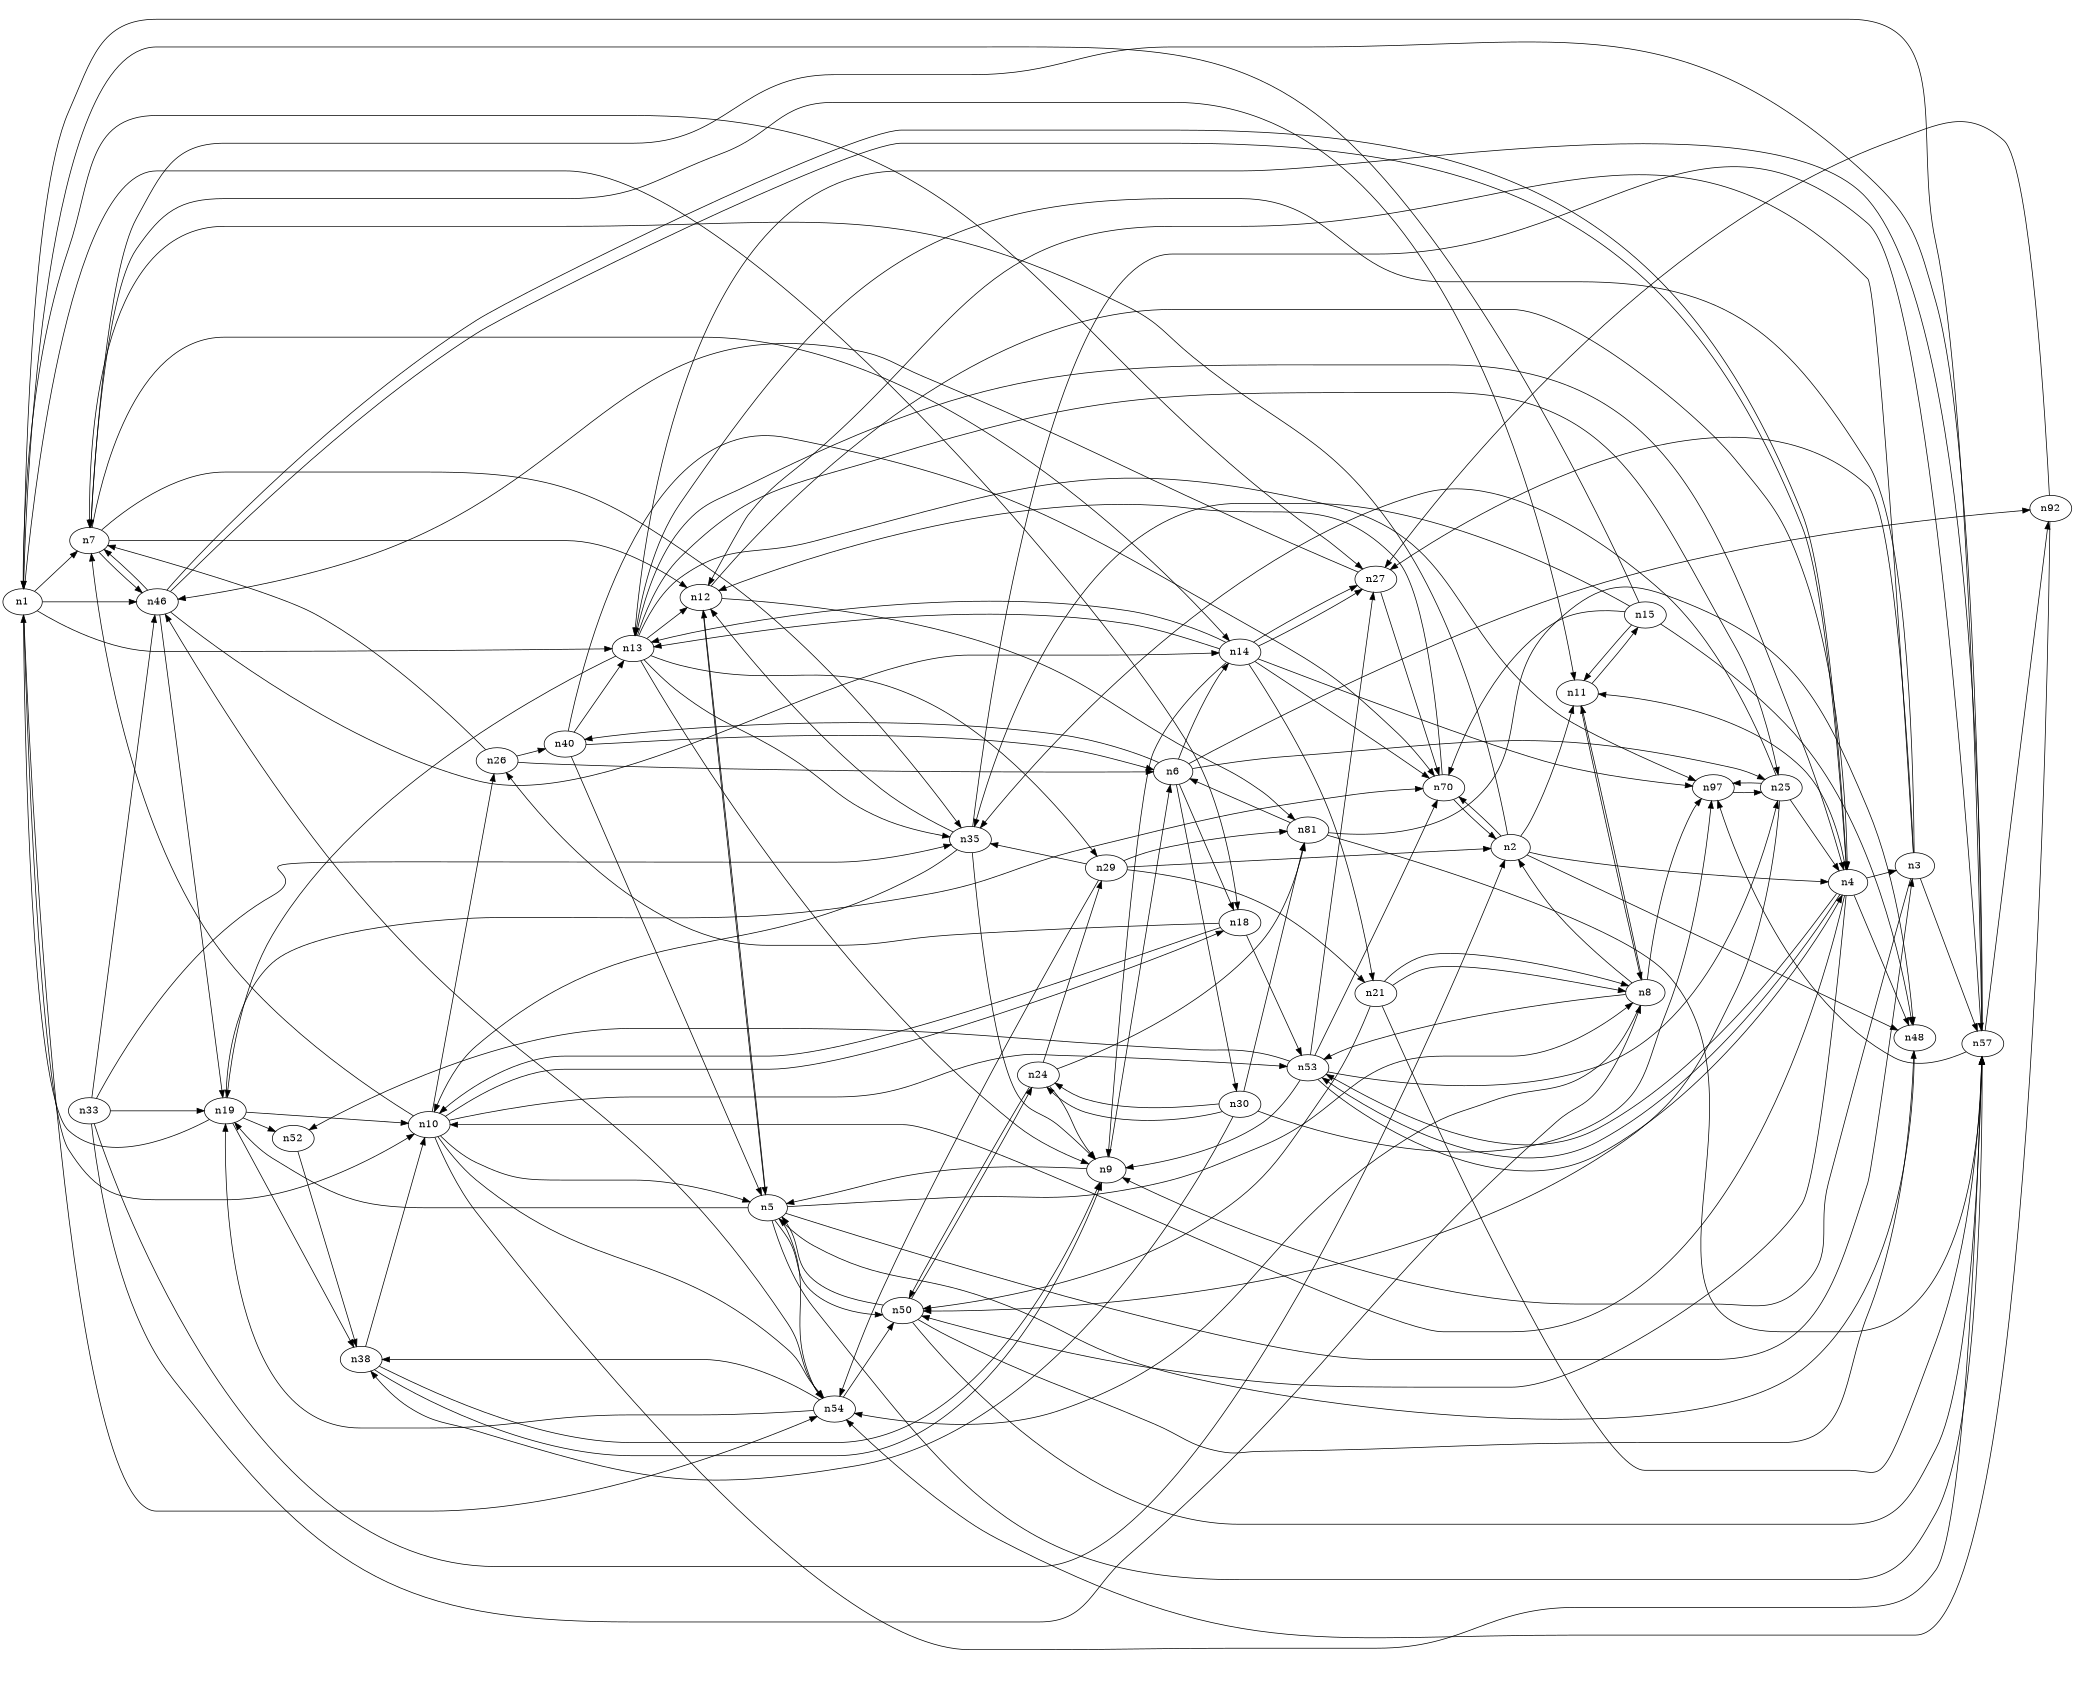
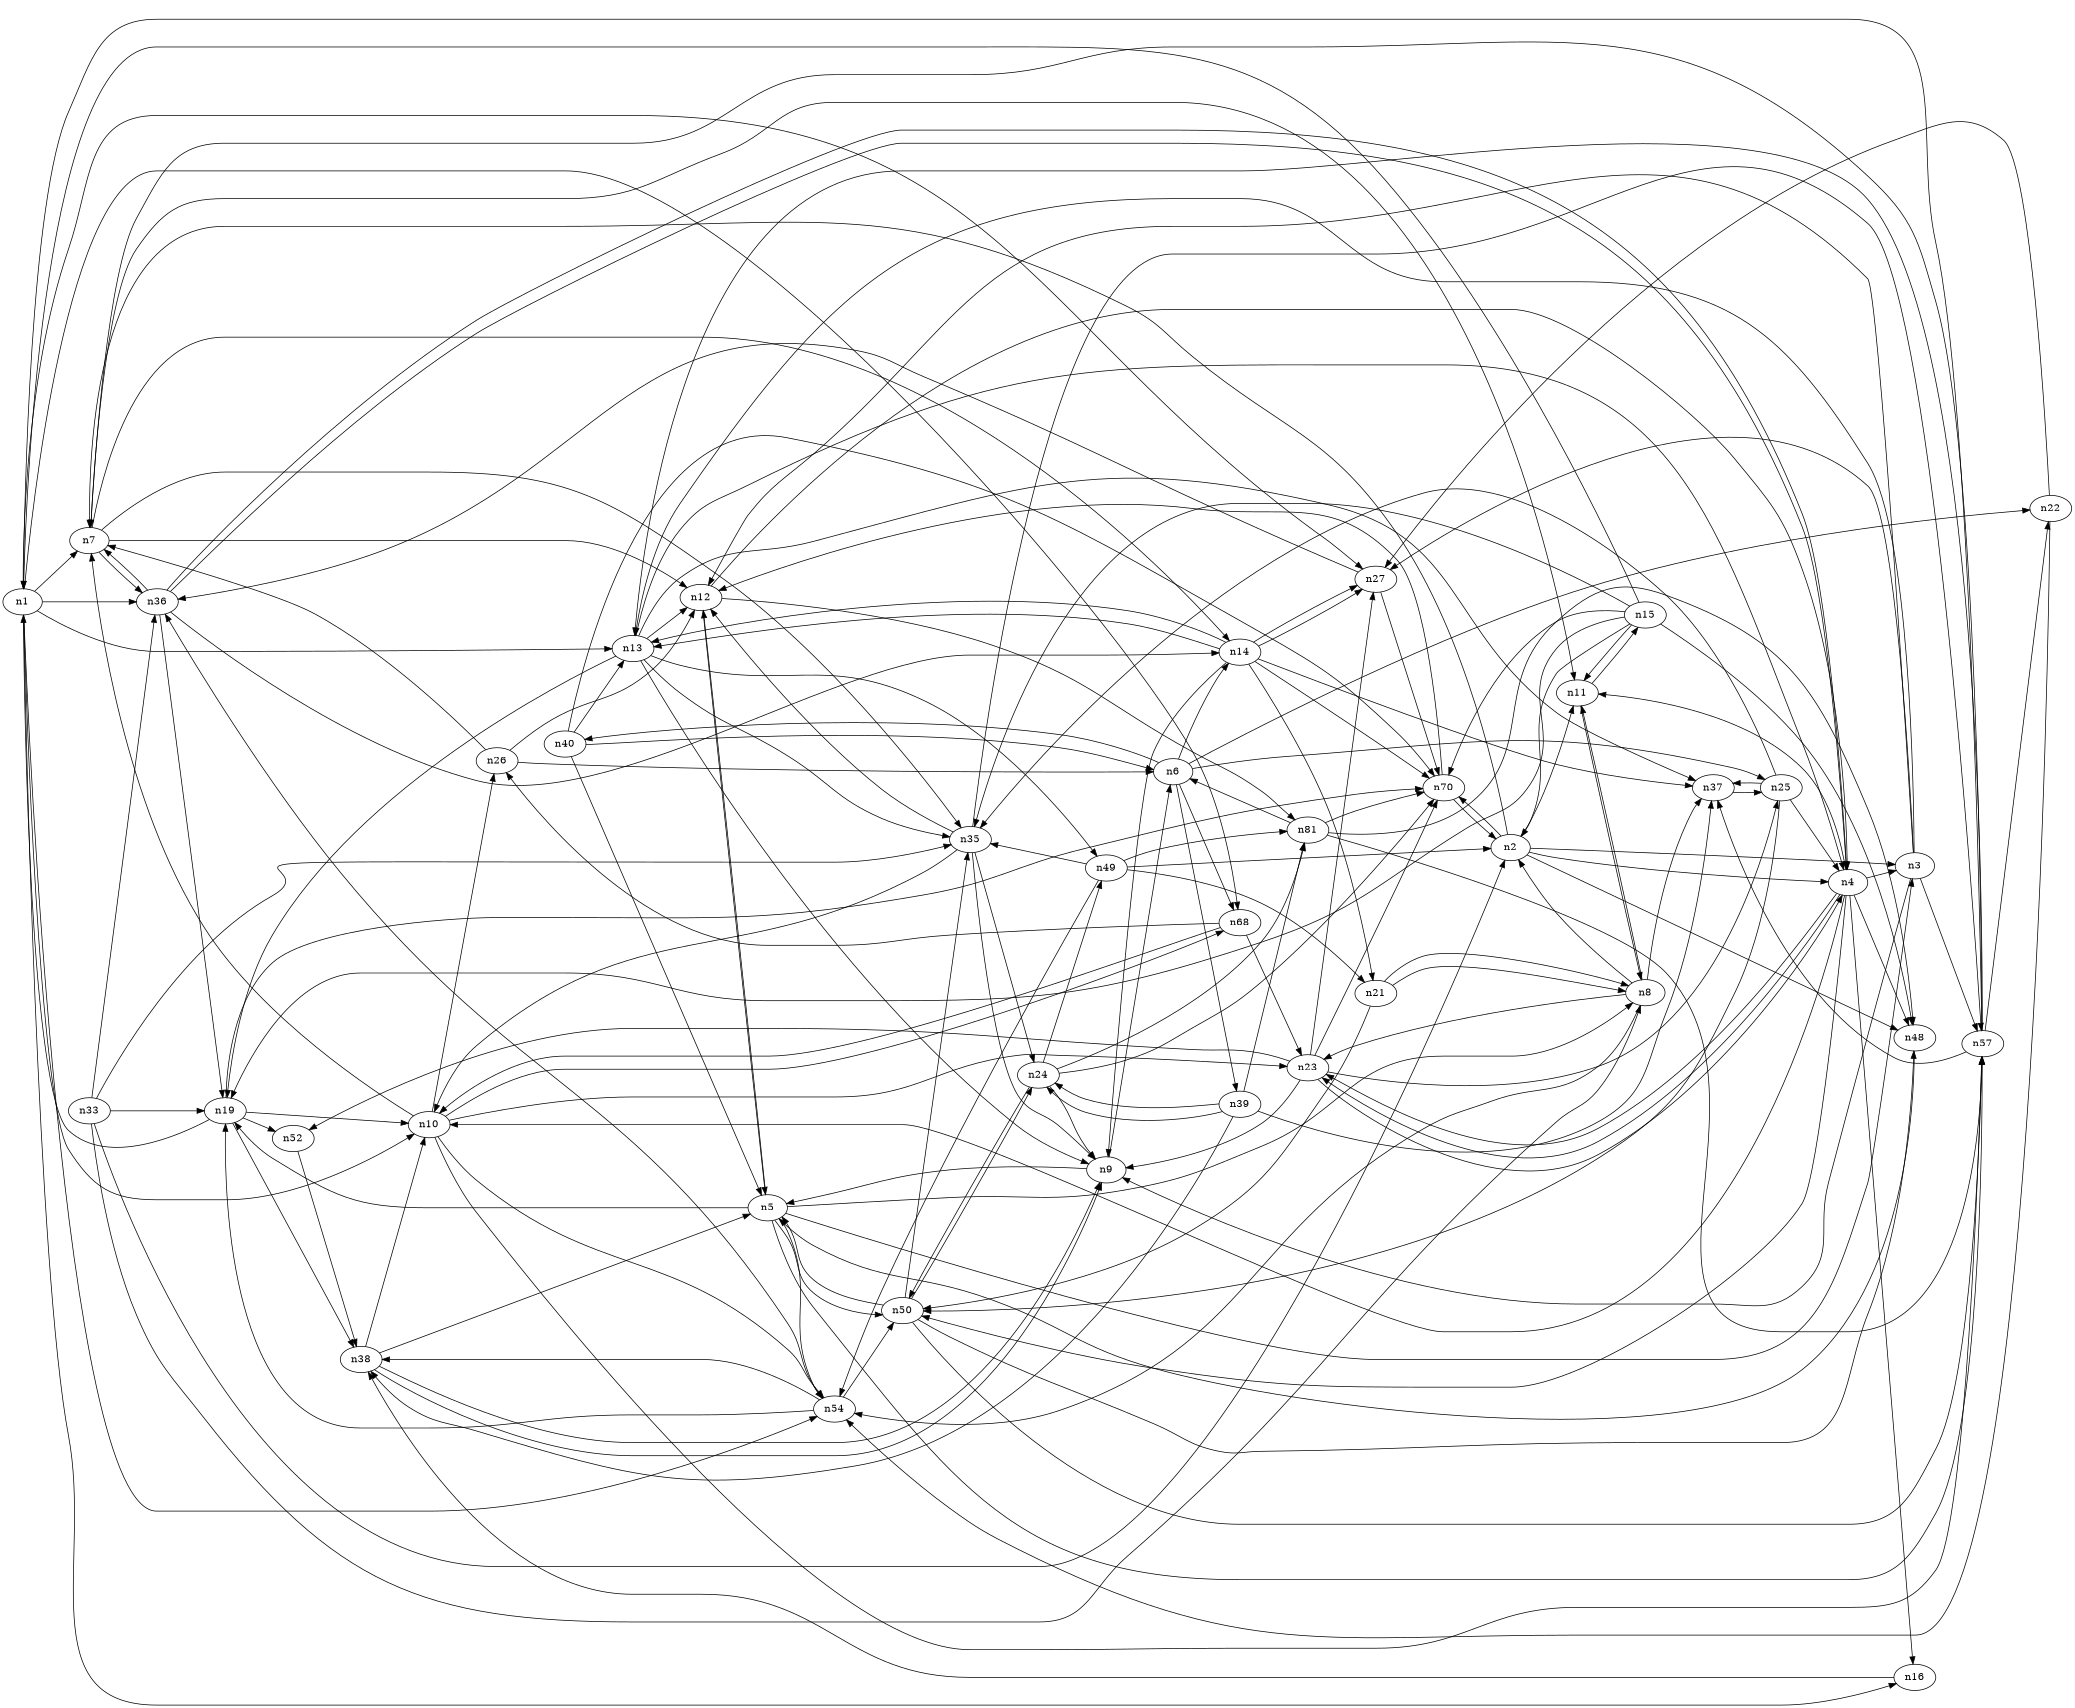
edge "n13" -> "n25": removed
node "n92": label "n92" -> "n22"
node "n46": label "n46" -> "n36"
edge "n15" -> "n2": added
edge "n26" -> "n40": now "n26" -> "n12"
node "n97": label "n97" -> "n37"
edge "n81" -> "n70": added
edge "n2" -> "n3": added
node "n29": label "n29" -> "n49"
node "n18": label "n18" -> "n68"
edge "n35" -> "n24": added
edge "n24" -> "n70": added
edge "n15" -> "n19": added
node "n53": label "n53" -> "n23"
edge "n50" -> "n35": added
node "n30": label "n30" -> "n39"
edge "n10" -> "n5": now "n38" -> "n5"
edge "n21" -> "n57": removed
node "n16": added
